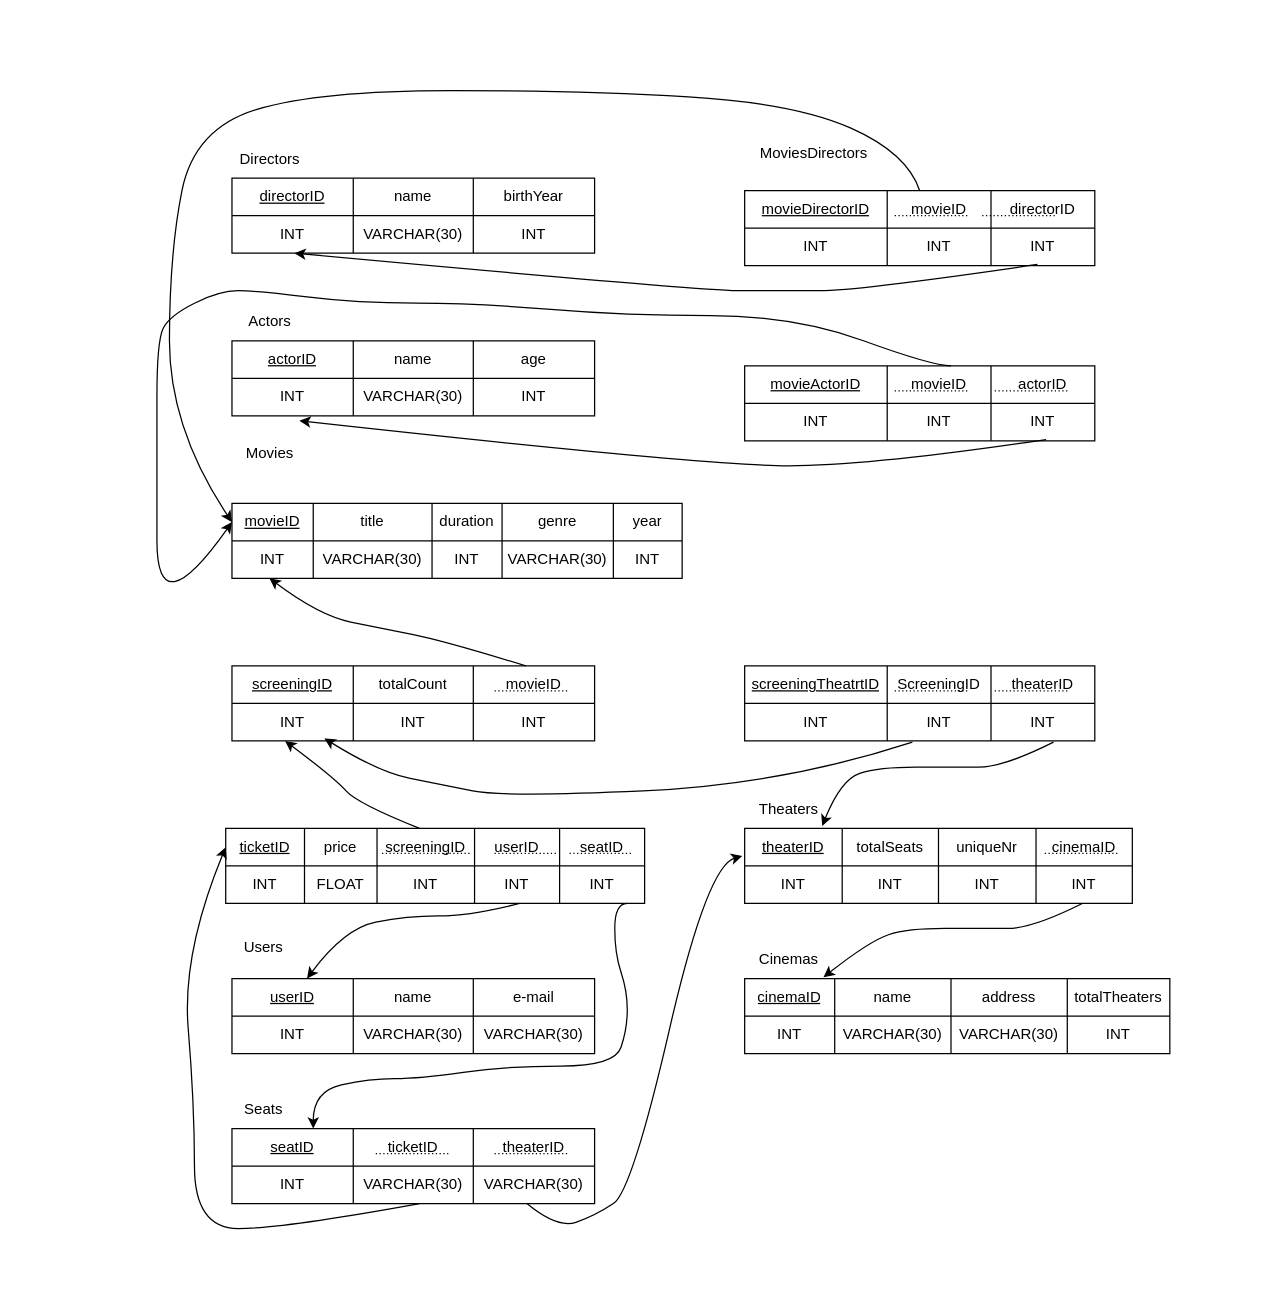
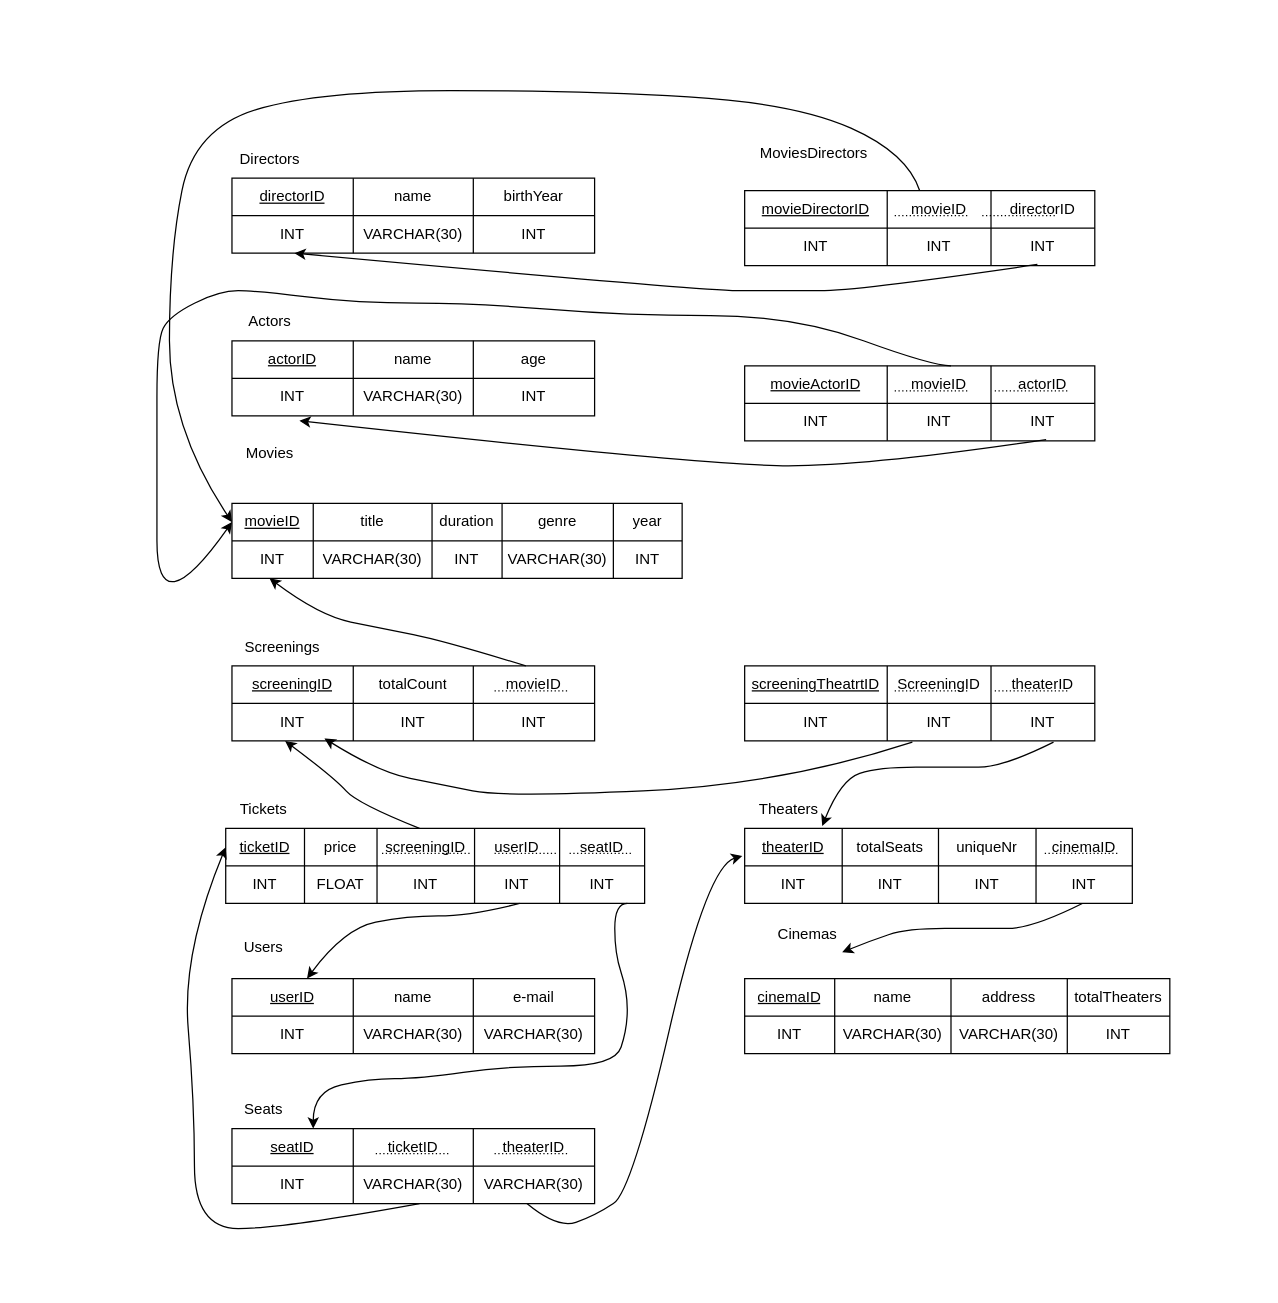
node "Screenings": added
node "Tickets": added
node "Cinemas": moved (788, 959) -> (807, 934)
